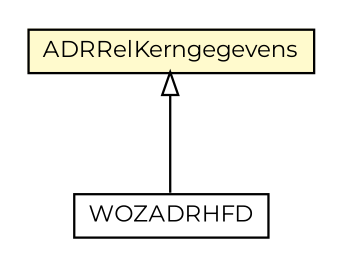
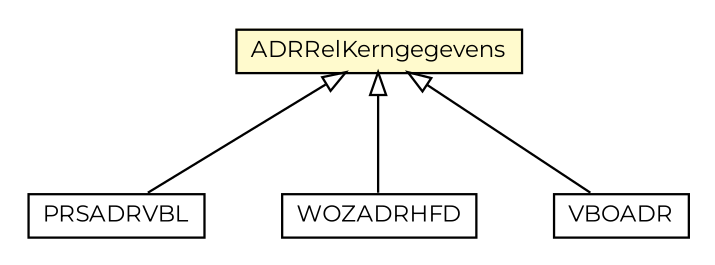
node "PRSADRVBL": added
node "VBOADR": added
